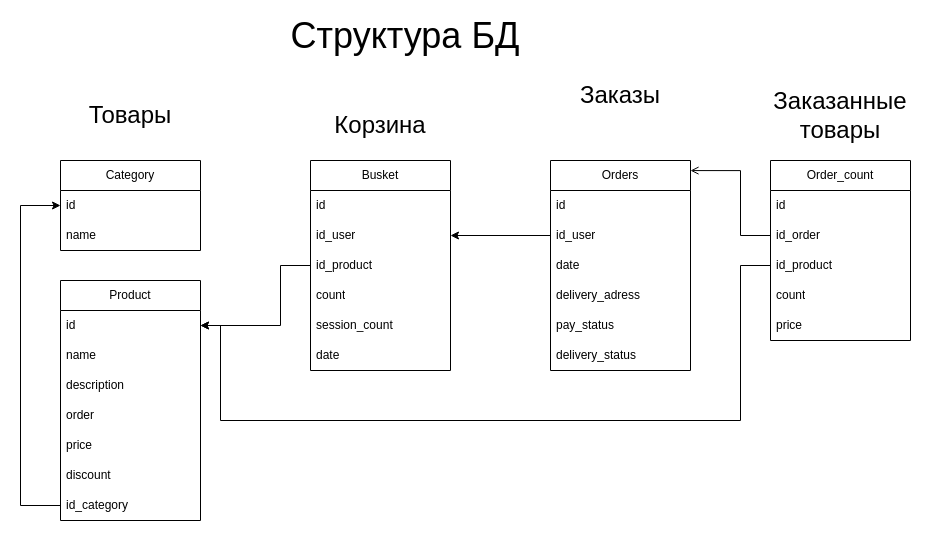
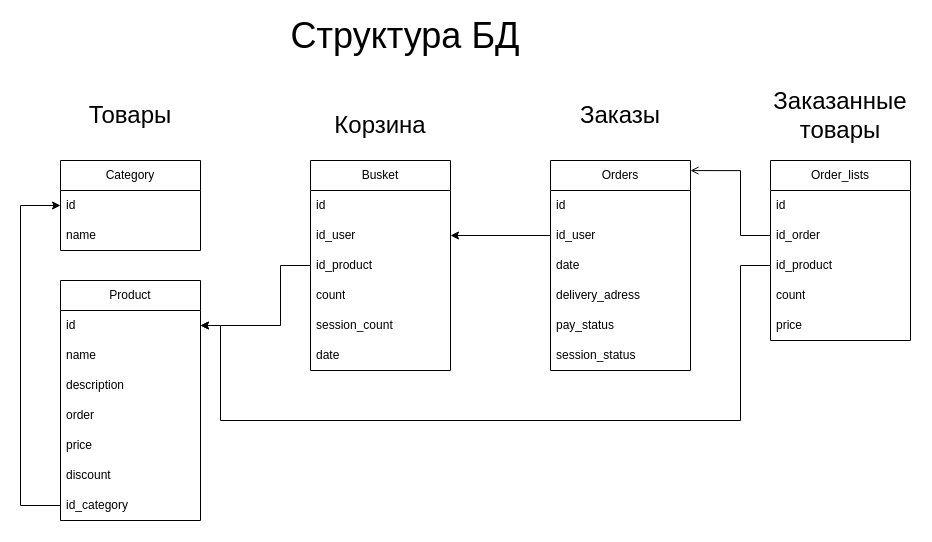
node "Заказы": moved (621, 96) -> (621, 116)
node "Order_count": label "Order_count" -> "Order_lists"
node "delivery_status": label "delivery_status" -> "session_status"
